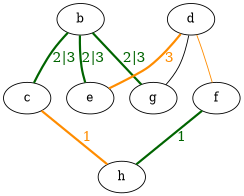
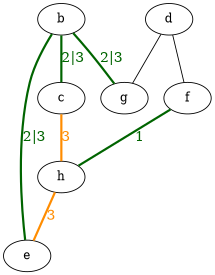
edge "d" -- "f": color darkorange -> black
edge "d" -- "e": now "h" -- "e"
edge "c" -- "h": label "1" -> "3"
